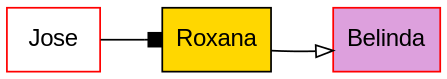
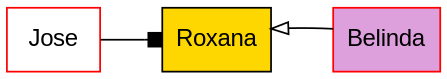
edge "Roxana" -> "Belinda": reversed
